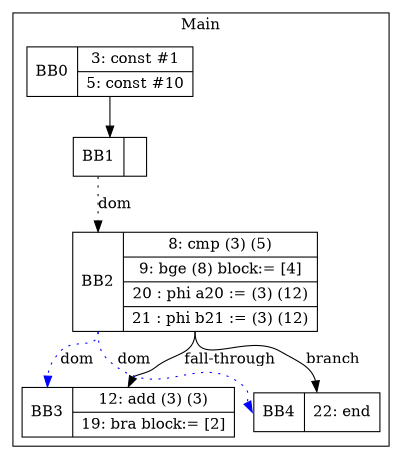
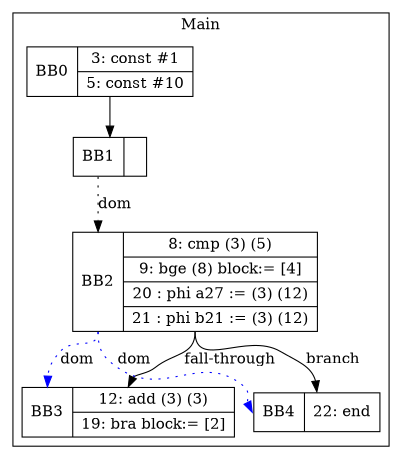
node "BB2": text "20 : phi a20 := (3) (12)" -> "20 : phi a27 := (3) (12)"
